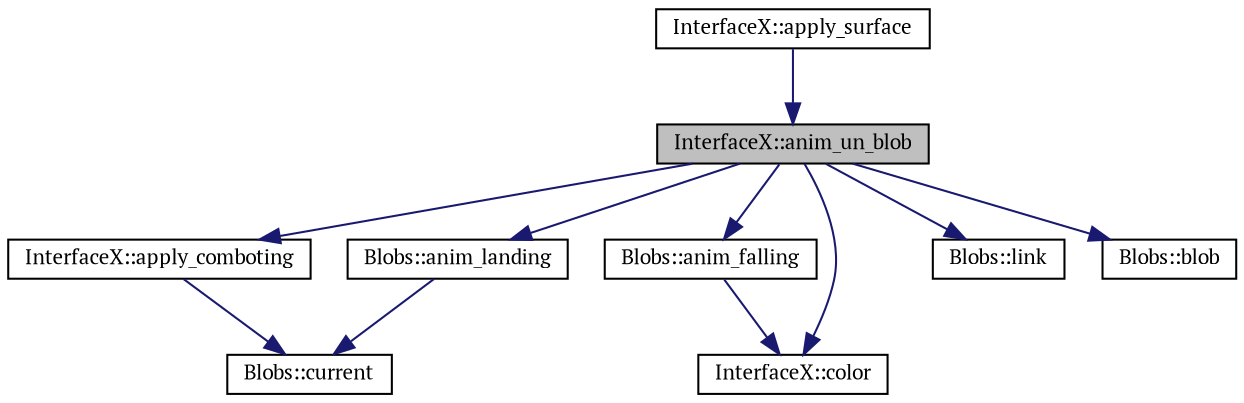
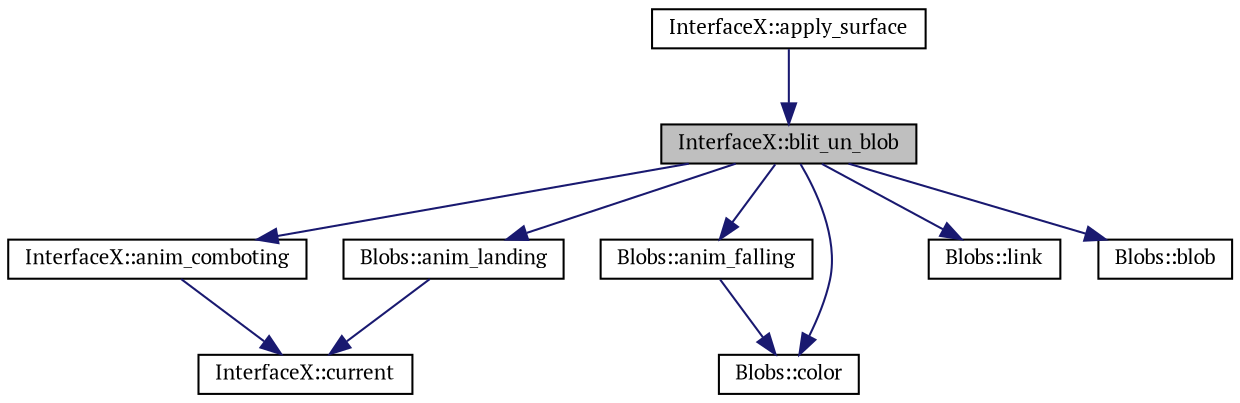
node "InterfaceX::anim_un_blob": label "InterfaceX::anim_un_blob" -> "InterfaceX::blit_un_blob"
node "InterfaceX::apply_comboting": label "InterfaceX::apply_comboting" -> "InterfaceX::anim_comboting"
node "Blobs::current": label "Blobs::current" -> "InterfaceX::current"
node "InterfaceX::color": label "InterfaceX::color" -> "Blobs::color"
